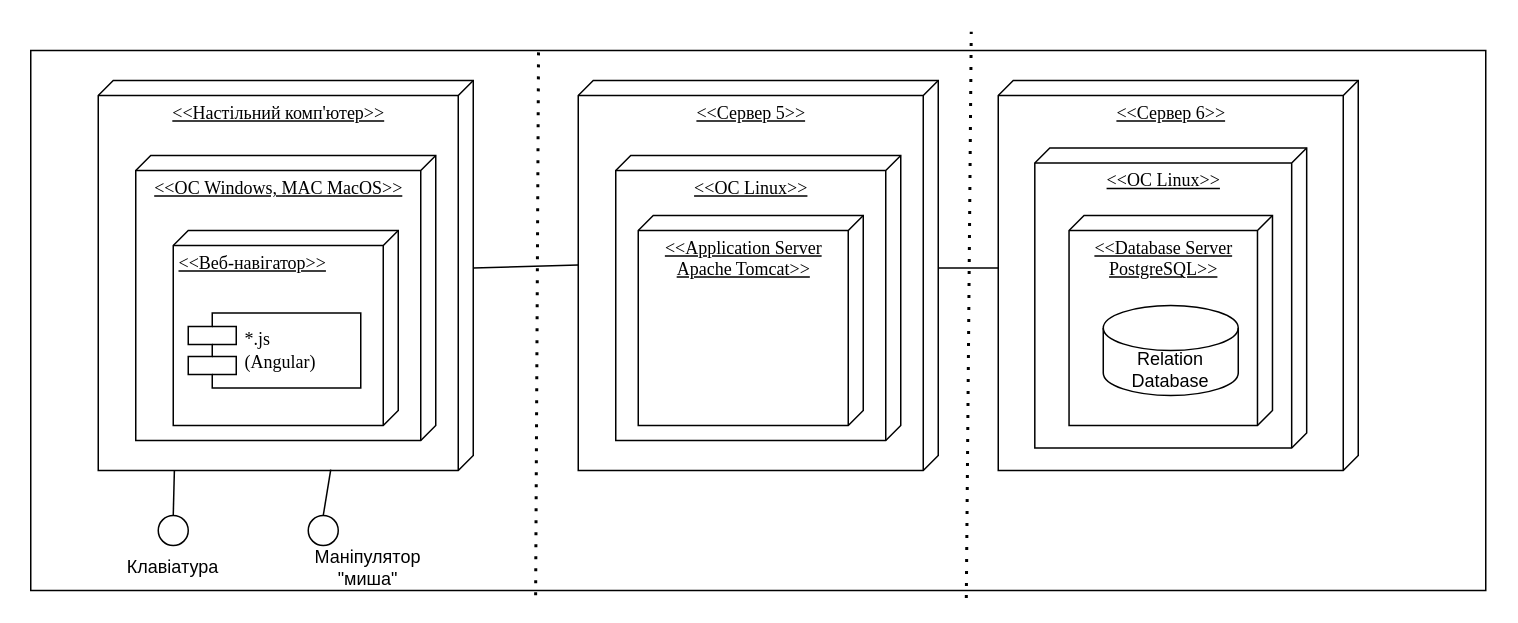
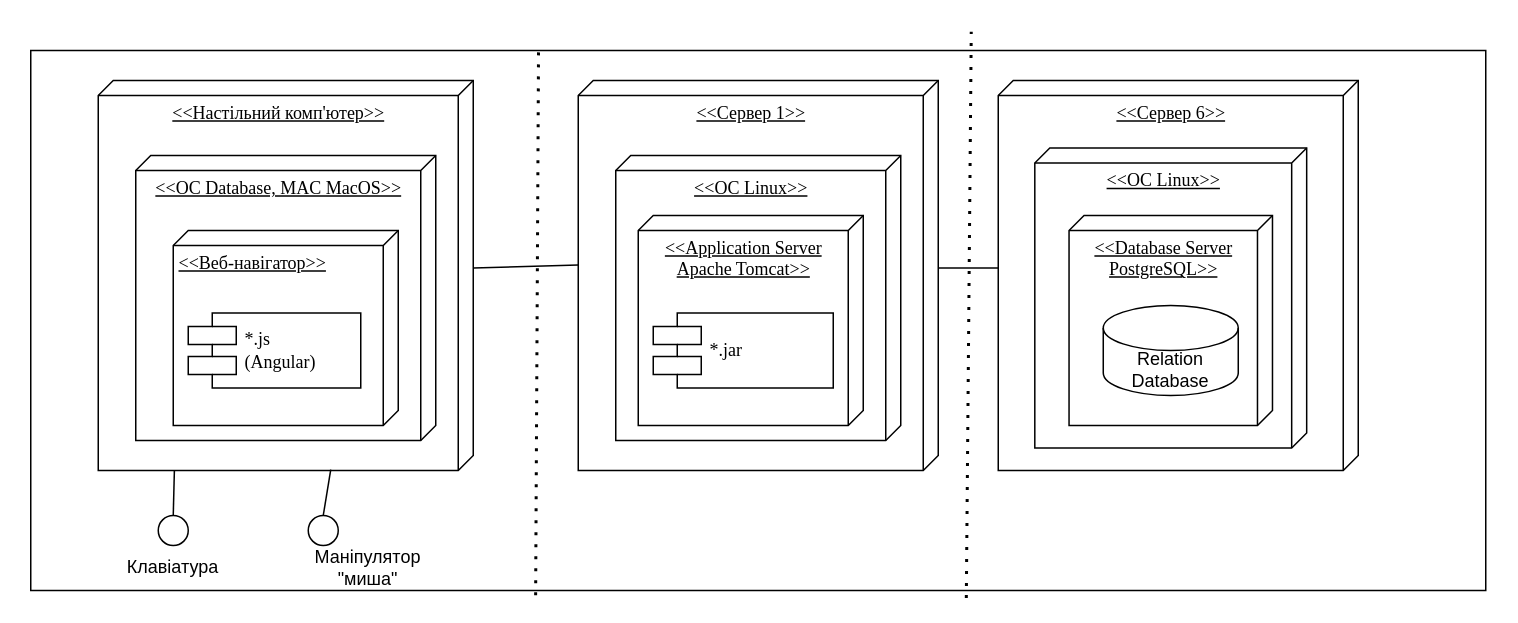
node "<<Сервер 5>>": label "<<Сервер 5>>" -> "<<Сервер 1>>"
node "<<ОС Windows, MAC MacOS>>": label "<<ОС Windows, MAC MacOS>>" -> "<<ОС Database, MAC MacOS>>"
node "*.jar": added
